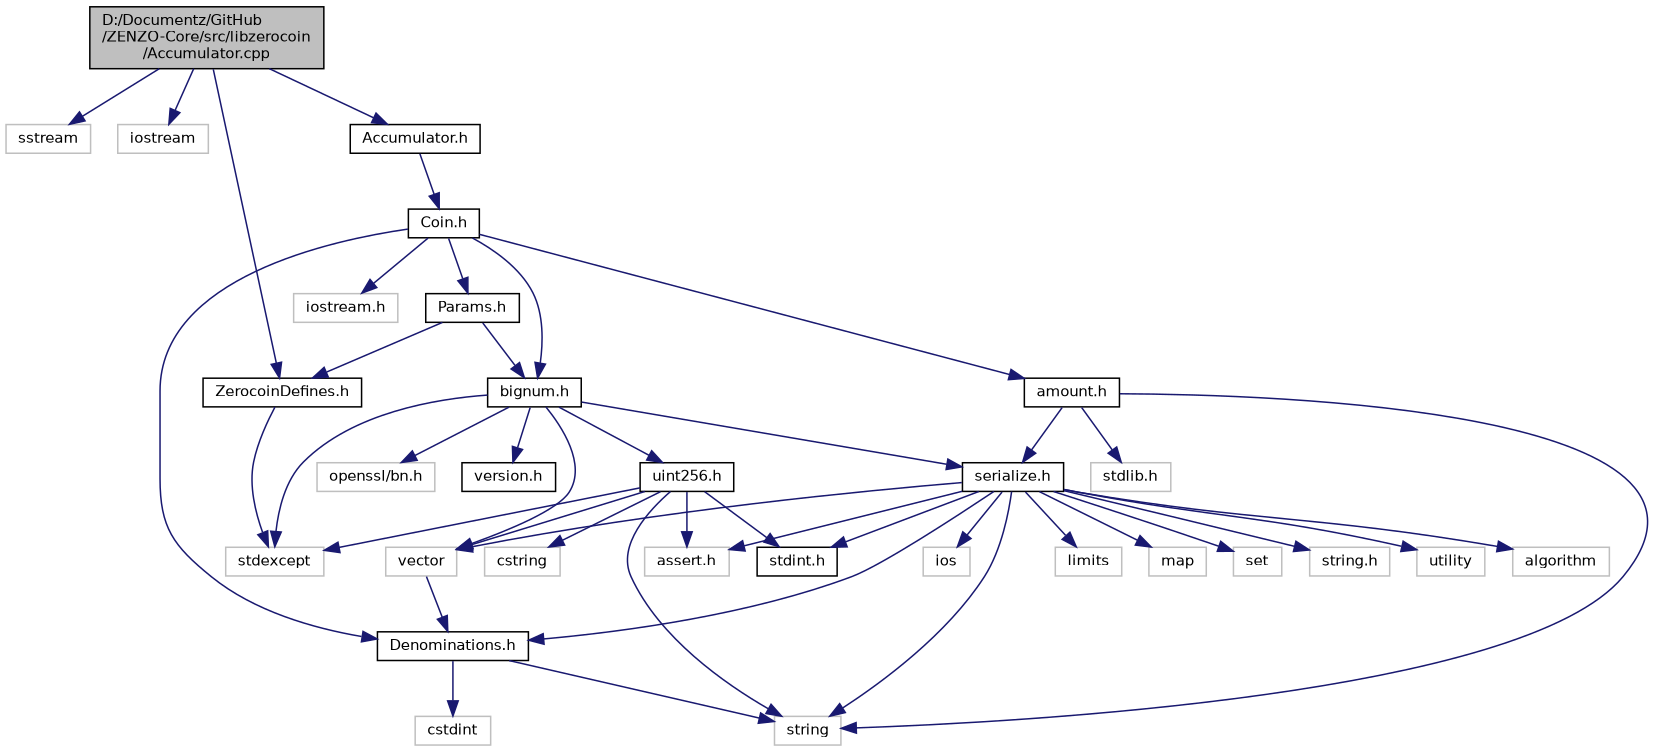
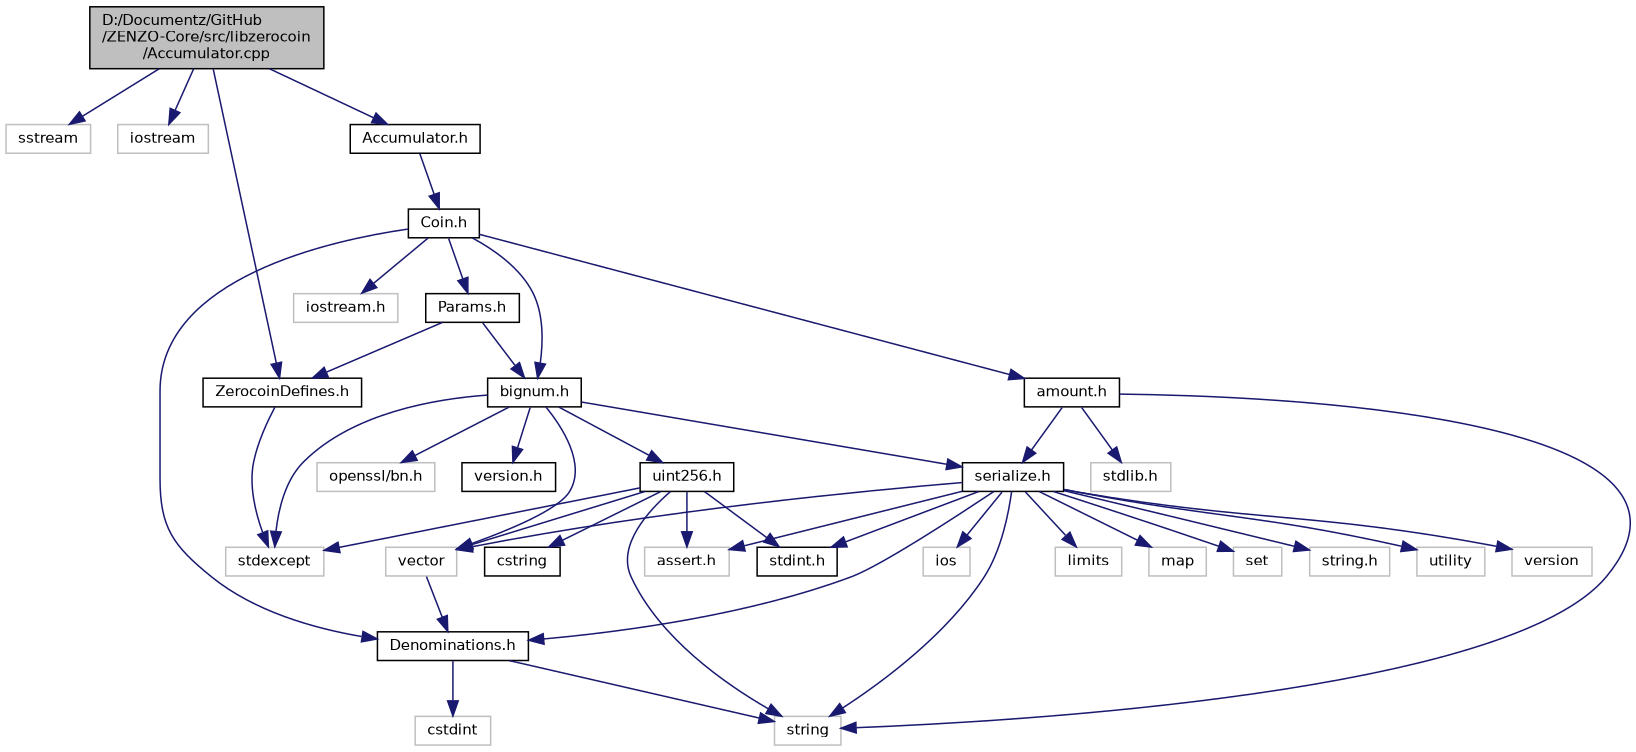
node "cstring": color grey75 -> black
node "algorithm": label "algorithm" -> "version"
